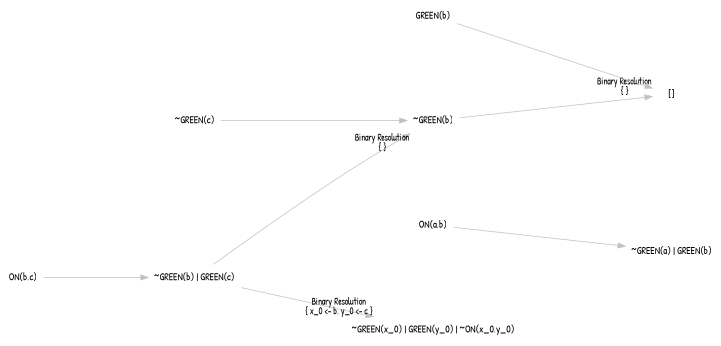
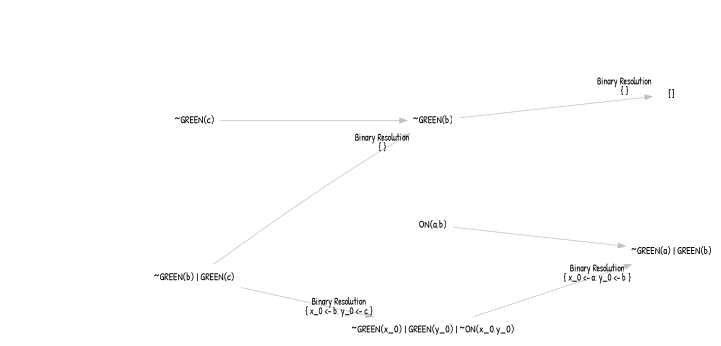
node "GREEN(b)": removed
node "ON(b,c)": removed
edge "~GREEN(x_0) | GREEN(y_0) | ~ON(x_0,y_0)" -> "~GREEN(a) | GREEN(b)": added
